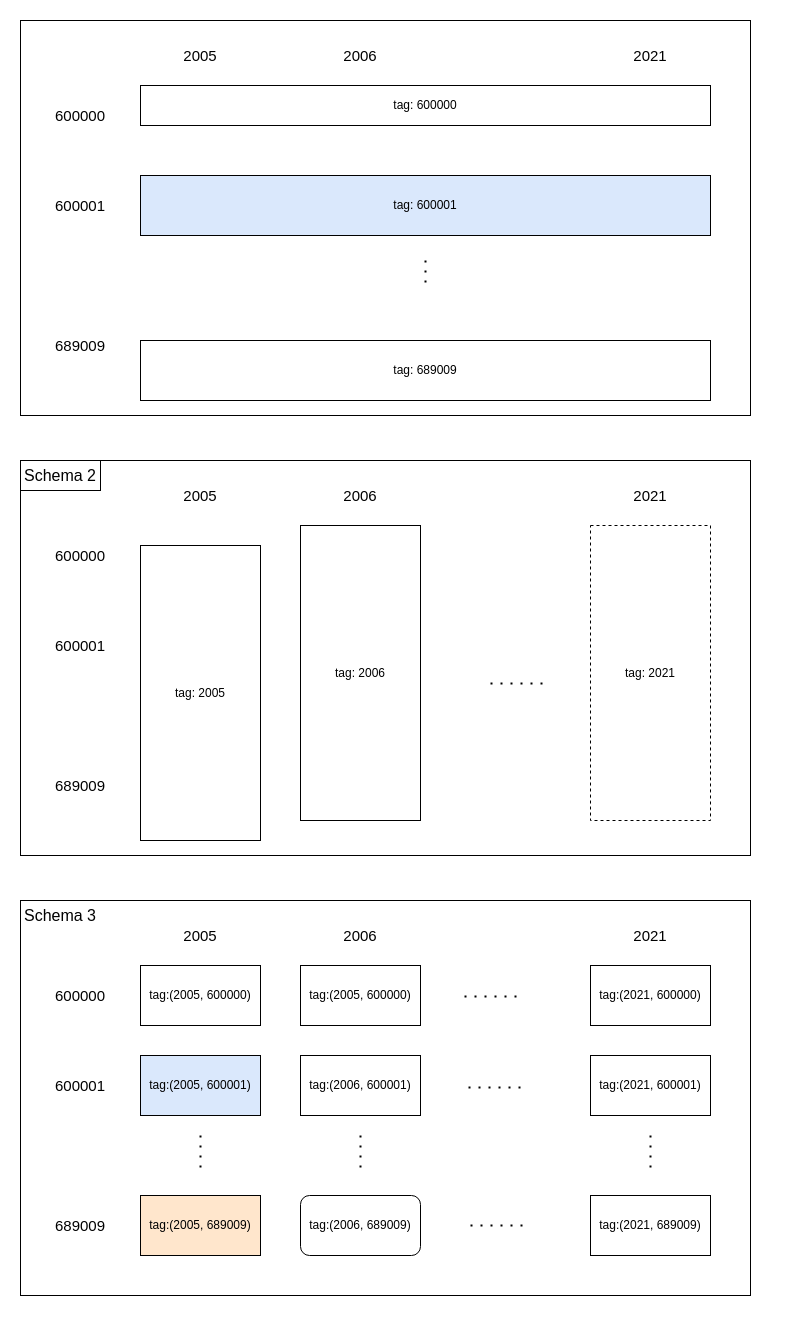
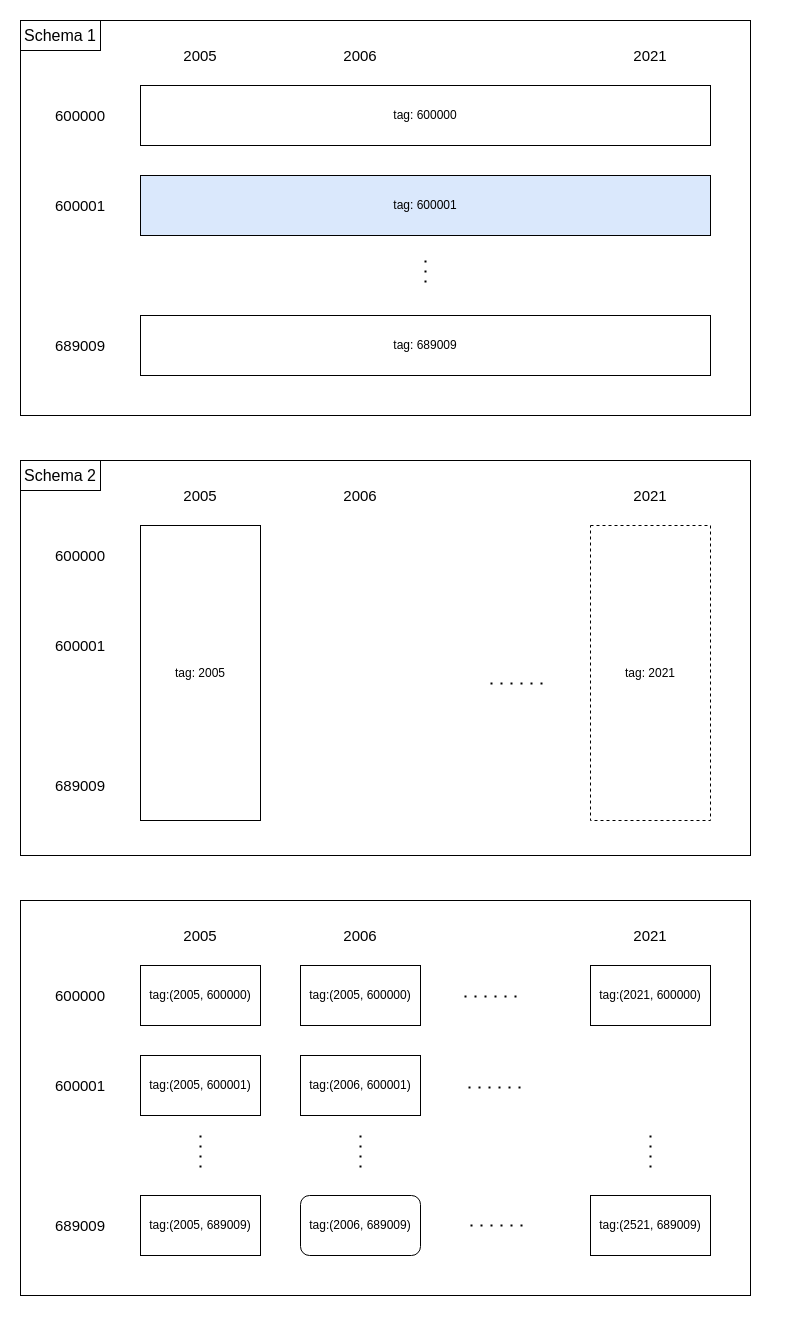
node "Schema 1": added
node "tag: 600000": size 570x40 -> 570x60
node "tag: 689009": moved (426, 371) -> (426, 346)
node "tag: 2006": removed
node "tag: 2005": moved (201, 693) -> (201, 673)
node "Schema 3": removed
node "tag:(2005, 600001)": fillcolor #dae8fc -> #ffffff
node "tag:(2021, 600001)": removed
node "tag:(2005, 689009)": fillcolor #ffe6cc -> #ffffff
node "tag:(2021, 689009)": label "tag:(2021, 689009)" -> "tag:(2521, 689009)"
